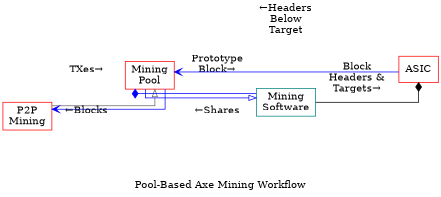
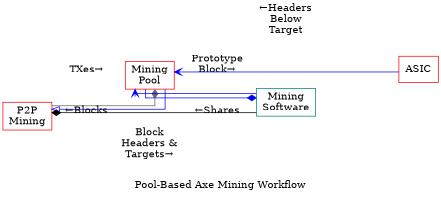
edge "Mining Software" -> "Mining Pool": arrowhead diamond -> vee
edge "Mining Pool" -> "Mining Software": arrowhead onormal -> diamond
edge "Mining Software" -> "ASIC": now "Mining Software" -> "P2P Mining"
edge "P2P Mining" -> "Mining Pool": arrowhead onormal -> diamond
edge "Mining Pool" -> "P2P Mining": arrowhead vee -> onormal
